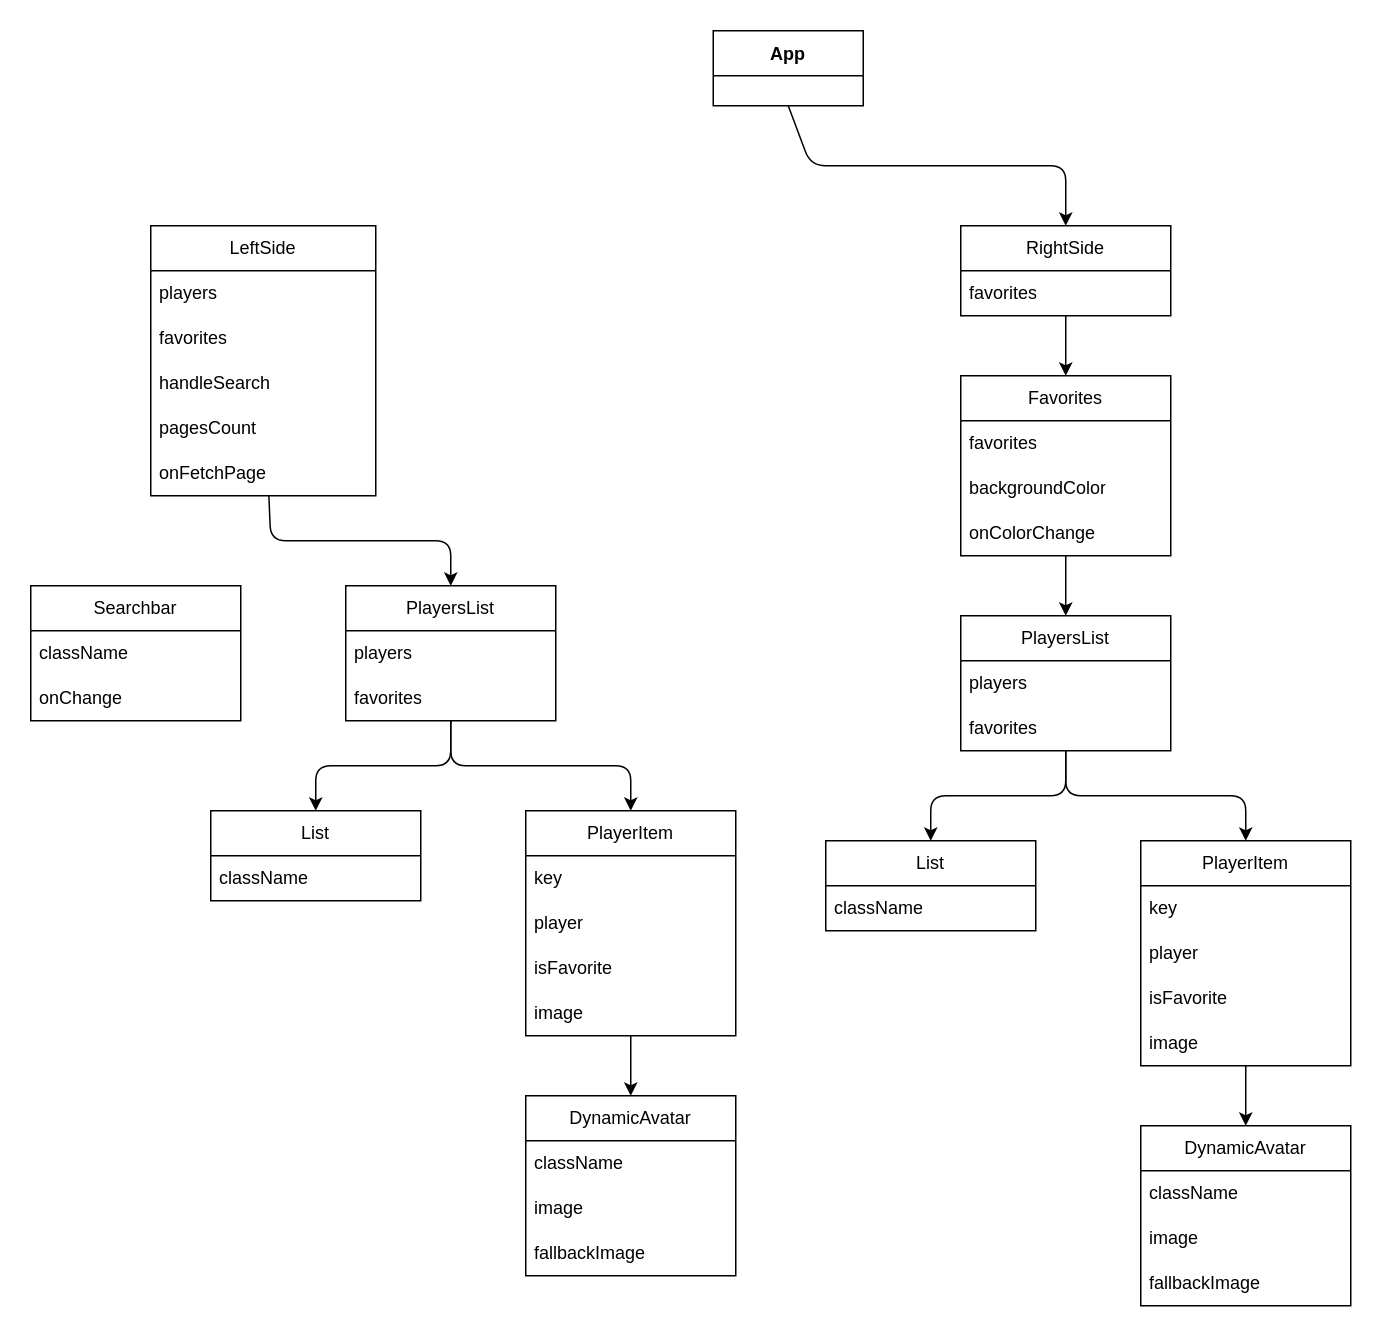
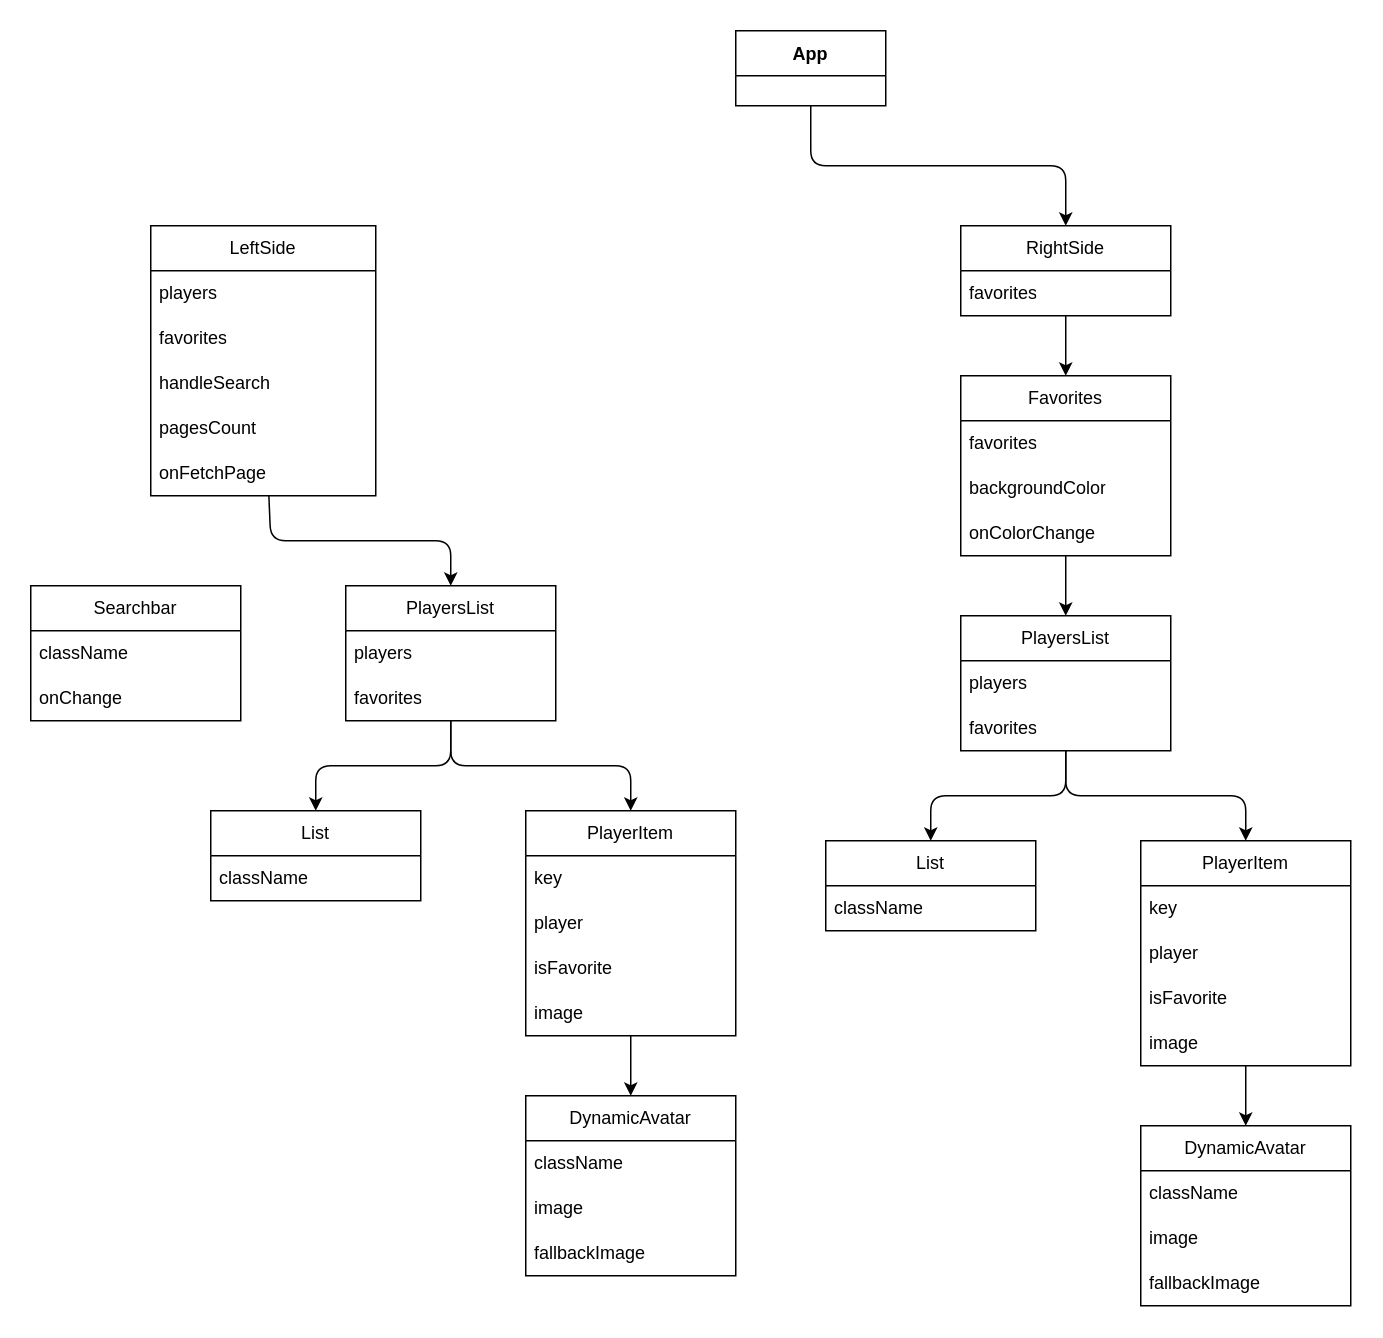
node "App": moved (788, 68) -> (811, 68)
